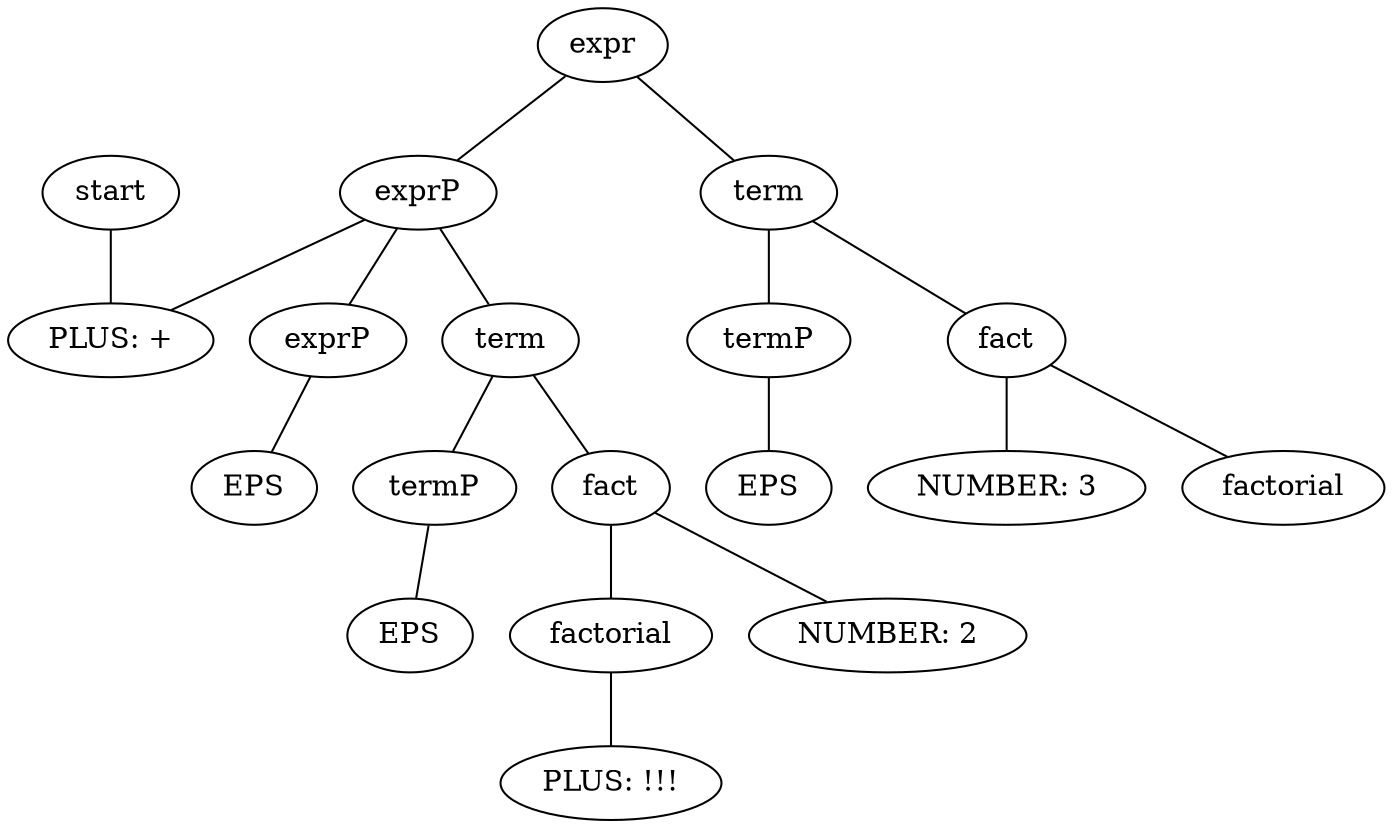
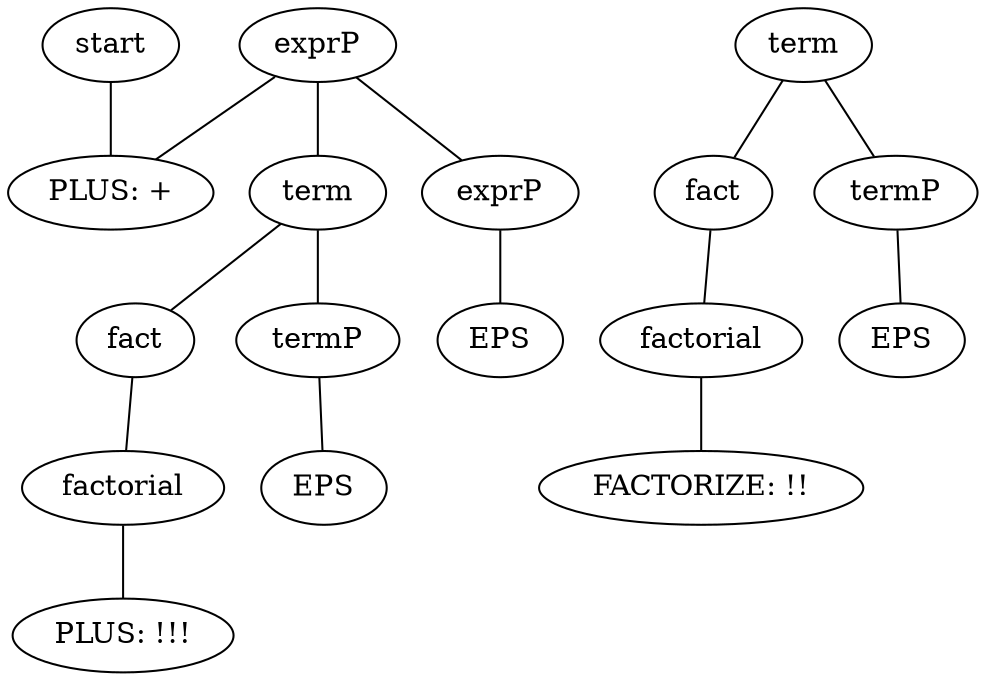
node "expr": removed
node "FACTORIZE: !!": added
node "NUMBER: 3": removed
node "NUMBER: 2": removed
